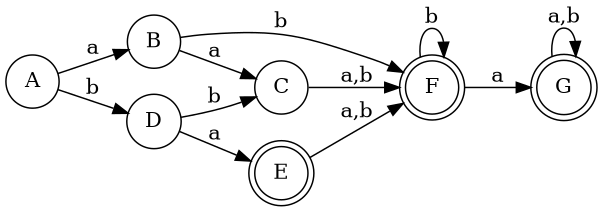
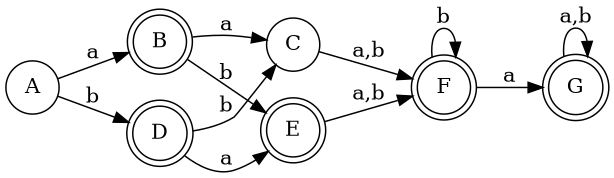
edge "B" -> "F": now "B" -> "E"
node "B": shape circle -> doublecircle
node "D": shape circle -> doublecircle
